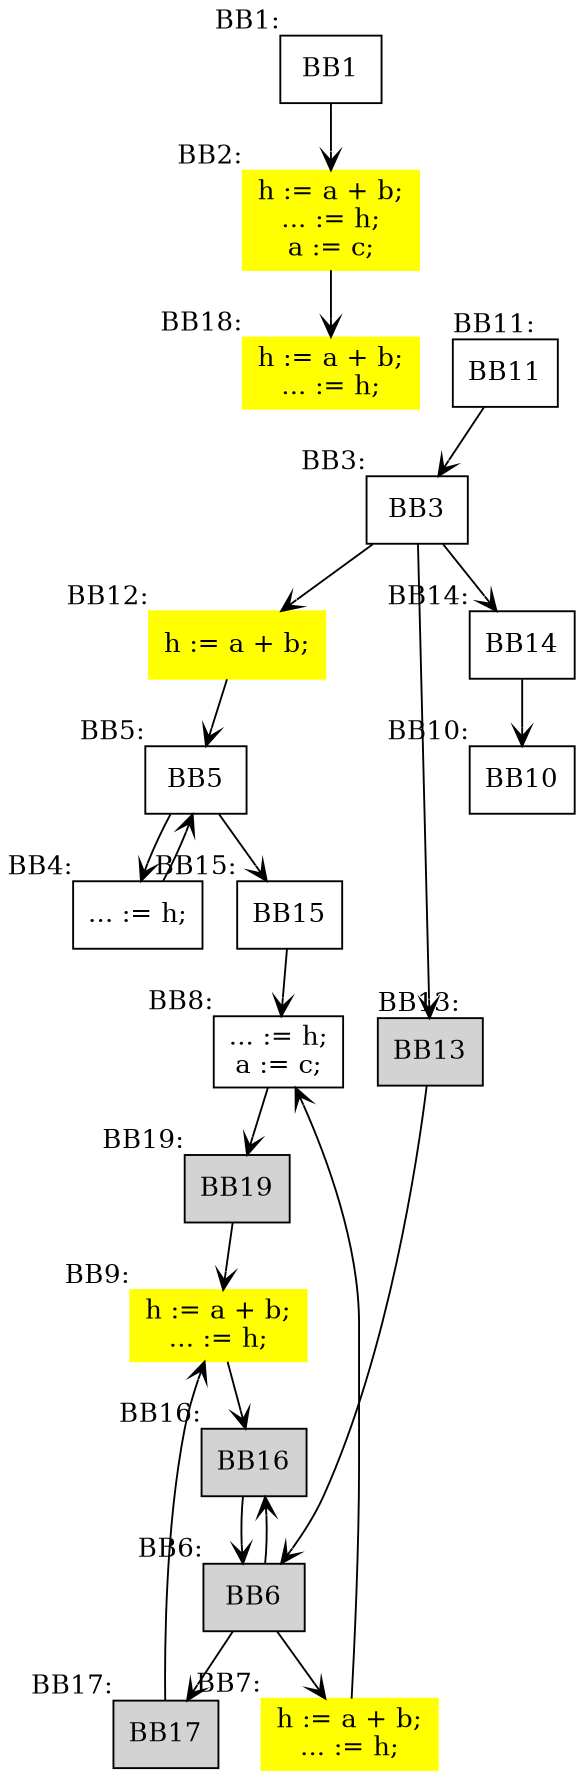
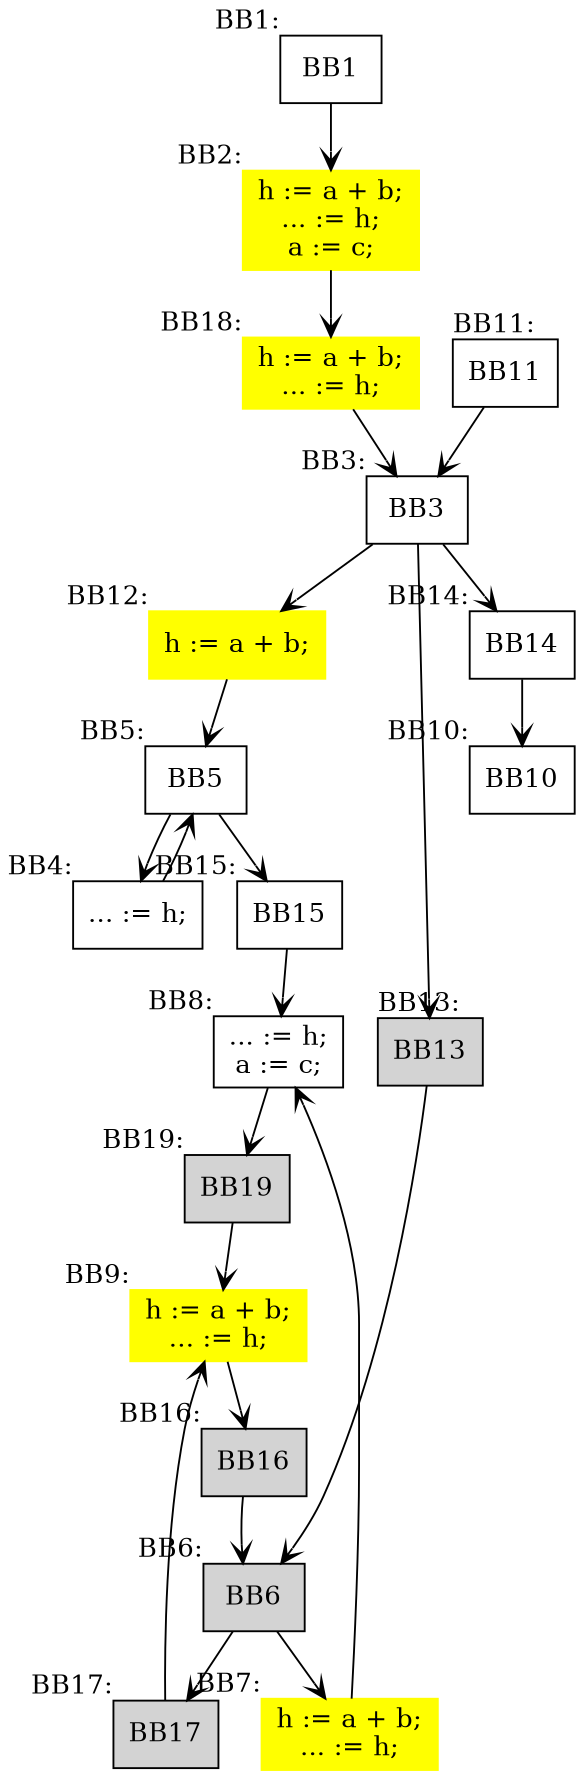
edge "h := a + b; ... := h; BB18:" -> "BB3 BB3:": added
edge "BB6 BB6:" -> "BB16 BB16:": removed
